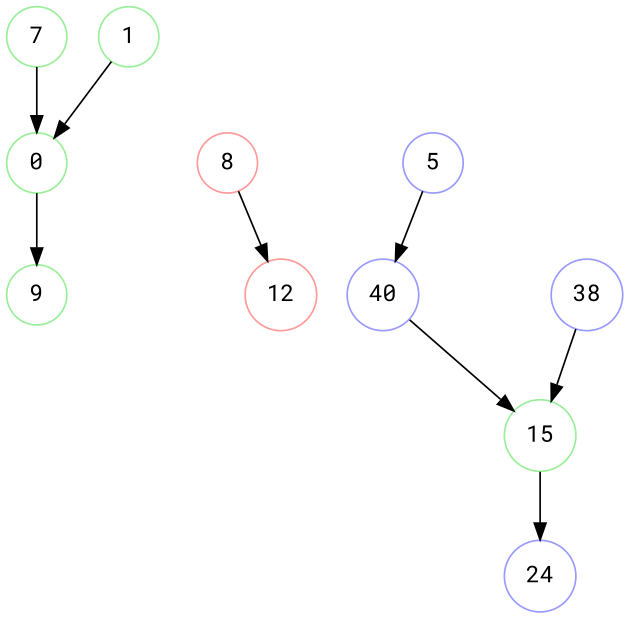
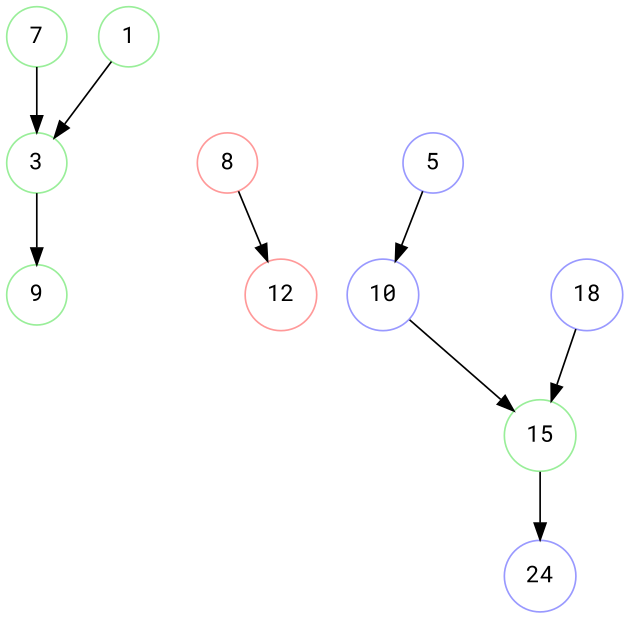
node "0": label "0" -> "3"
node "40": label "40" -> "10"
node "38": label "38" -> "18"
